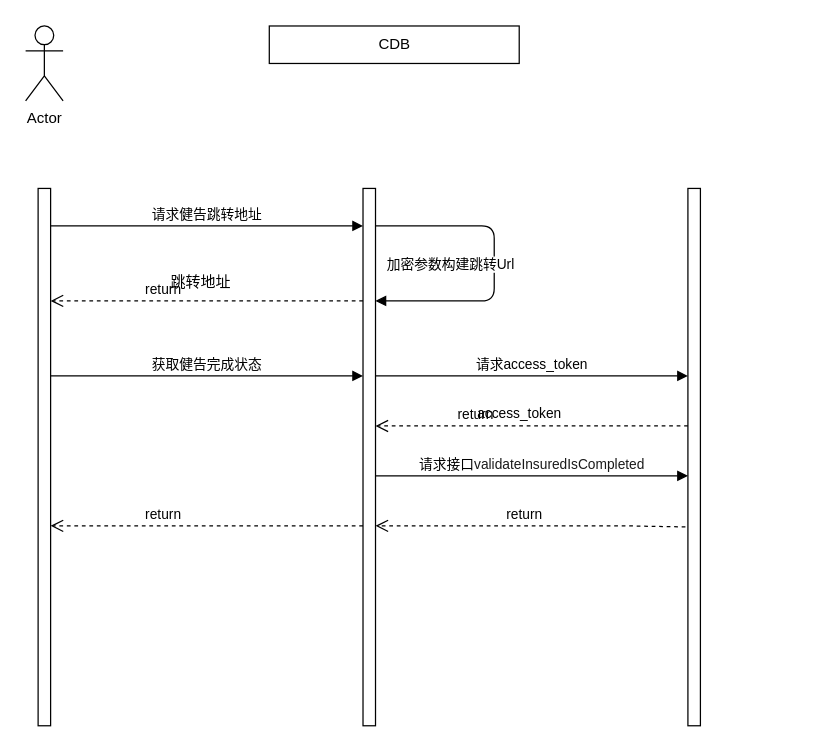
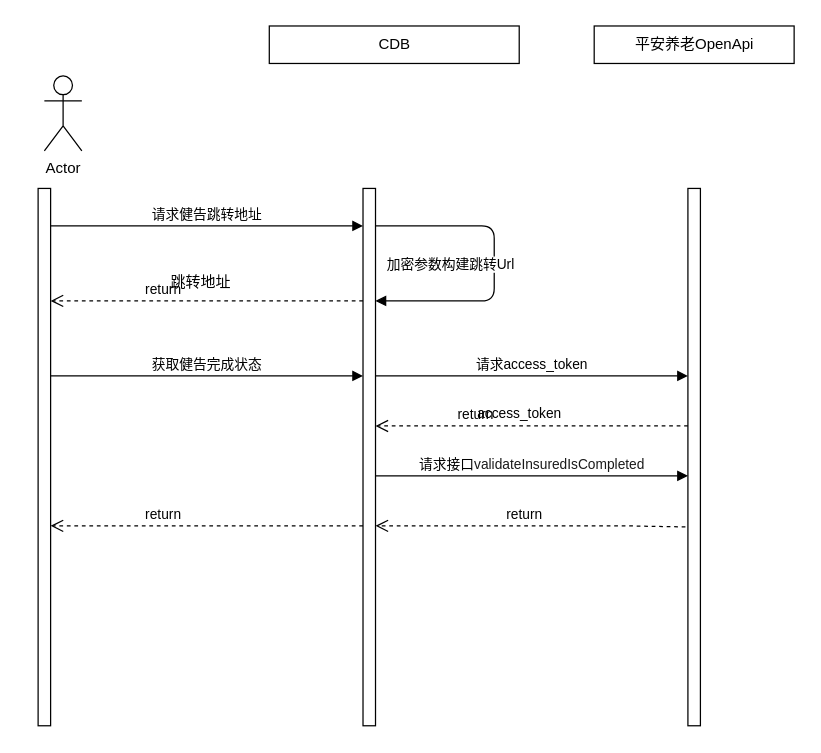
node "平安养老OpenApi": added
node "Actor": moved (44, 63) -> (63, 113)
